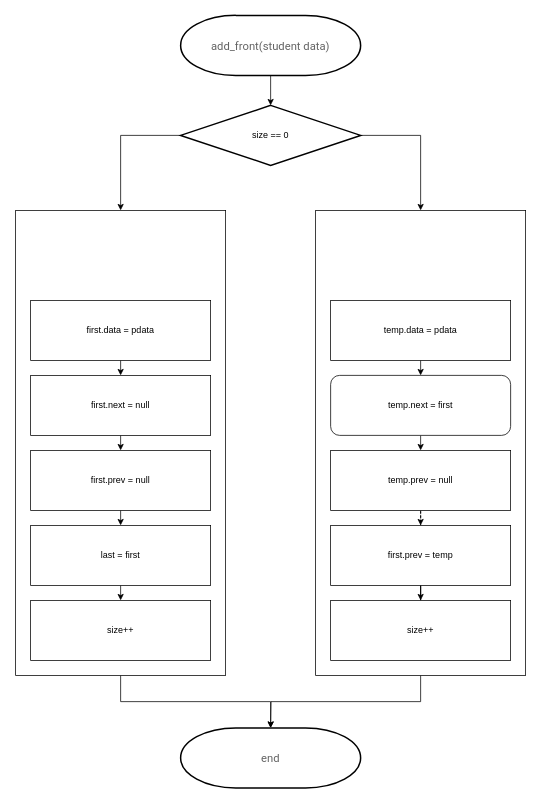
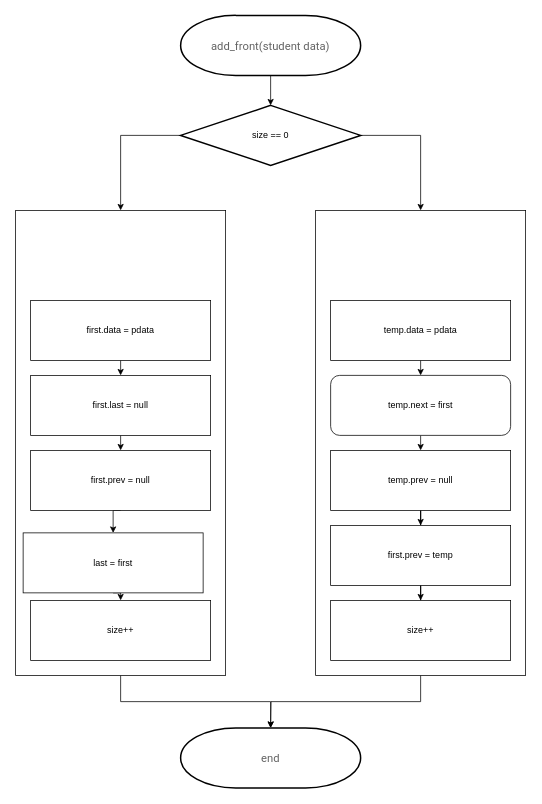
node "first.next = null": label "first.next = null" -> "first.last = null"
edge "temp.prev = null" -> "first.prev = temp": style dashed -> solid
node "last = first": moved (120, 555) -> (113, 563)
